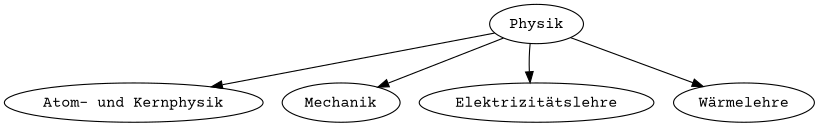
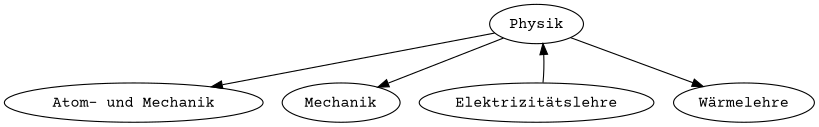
edge "Physik" -> "Elektrizitätslehre": reversed
node "Atom- und Kernphysik": label "Atom- und Kernphysik" -> "Atom- und Mechanik"
